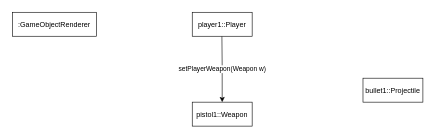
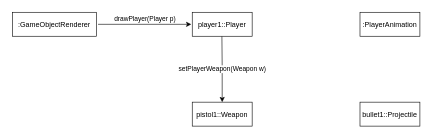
edge ":GameObjectRenderer" -> "player1::Player": added, label "drawPlayer(Player p)"
node ":PlayerAnimation": added
node "bullet1::Projectile": moved (393, 90) -> (390, 114)
